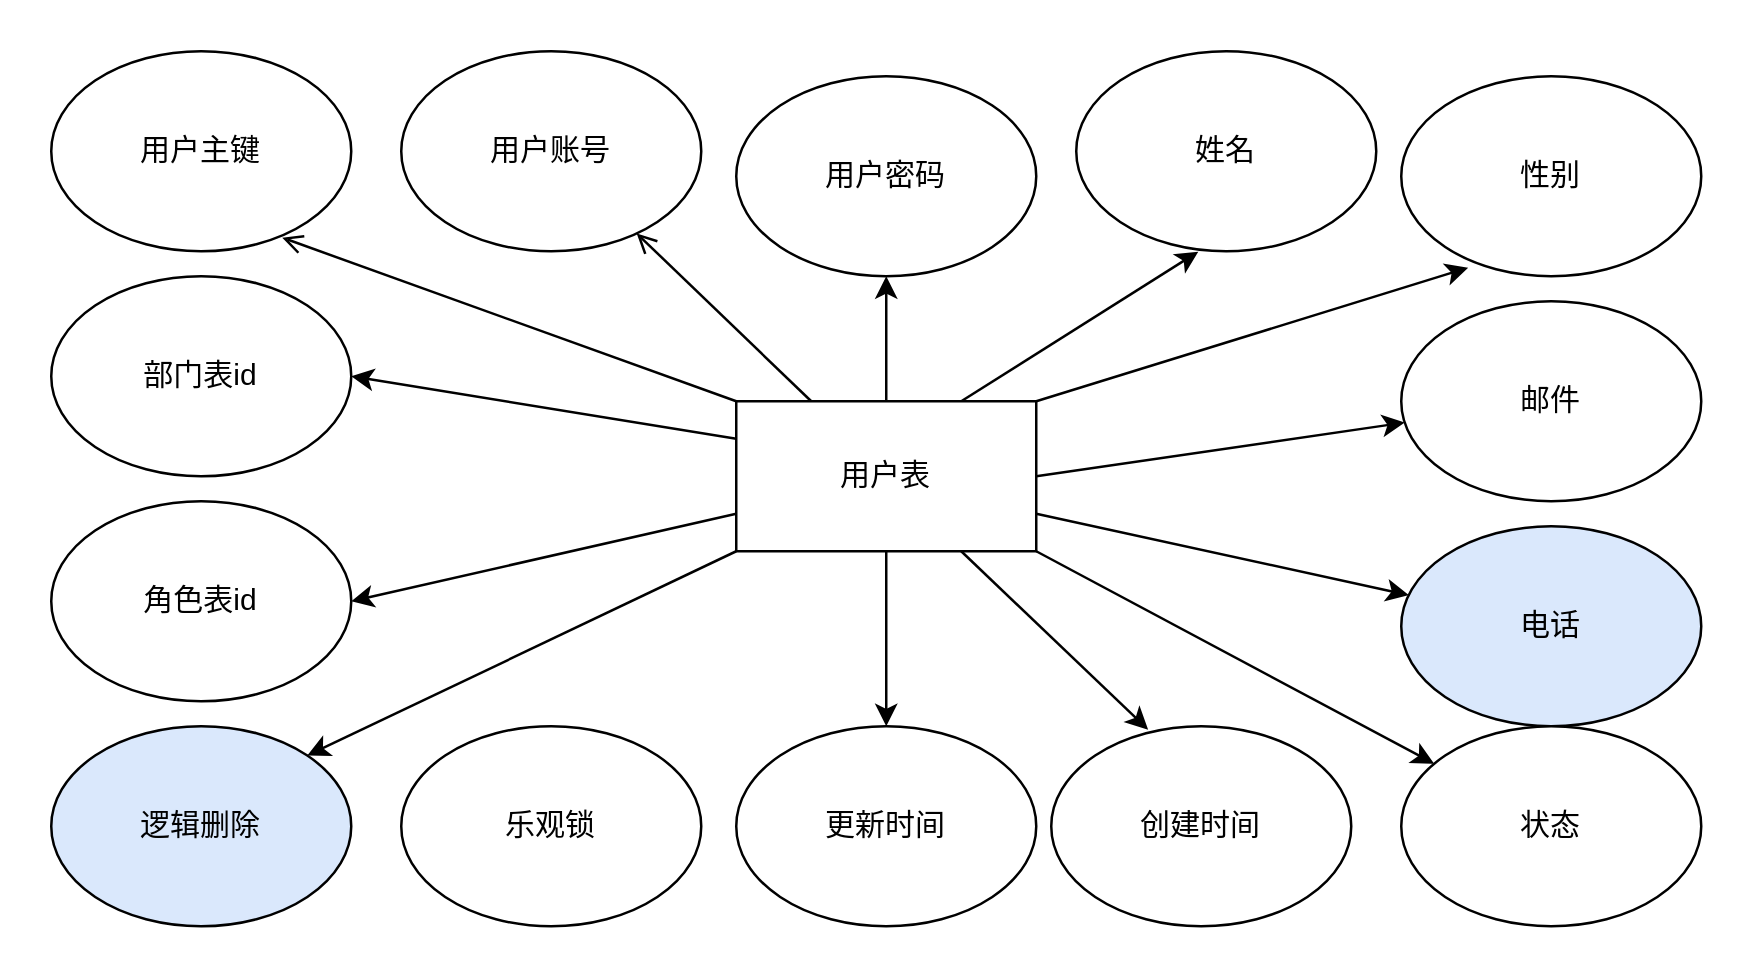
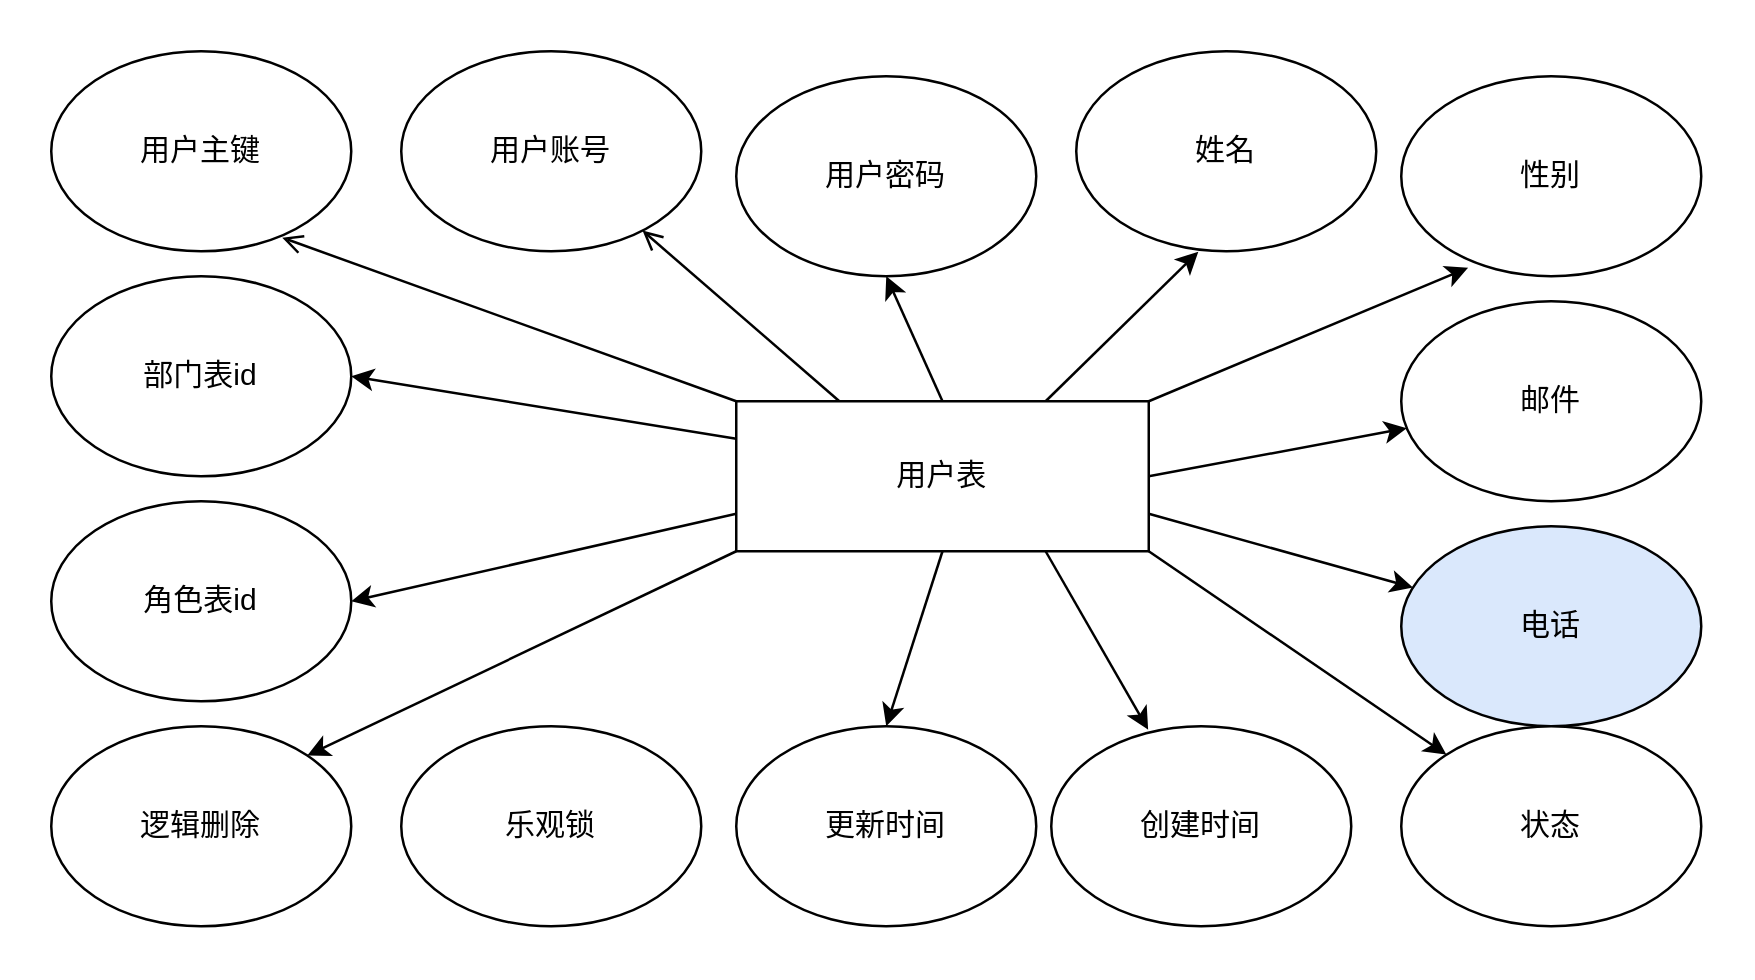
node "用户表": size 300x150 -> 413x150
node "逻辑删除": fillcolor #dae8fc -> #ffffff
